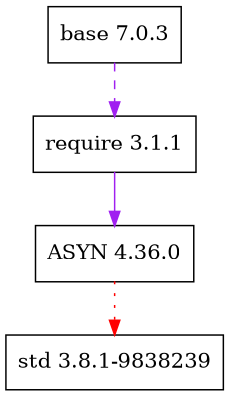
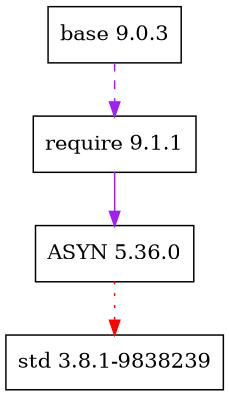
node "base 7.0.3": label "base 7.0.3" -> "base 9.0.3"
node "require 3.1.1": label "require 3.1.1" -> "require 9.1.1"
node "ASYN 4.36.0": label "ASYN 4.36.0" -> "ASYN 5.36.0"
